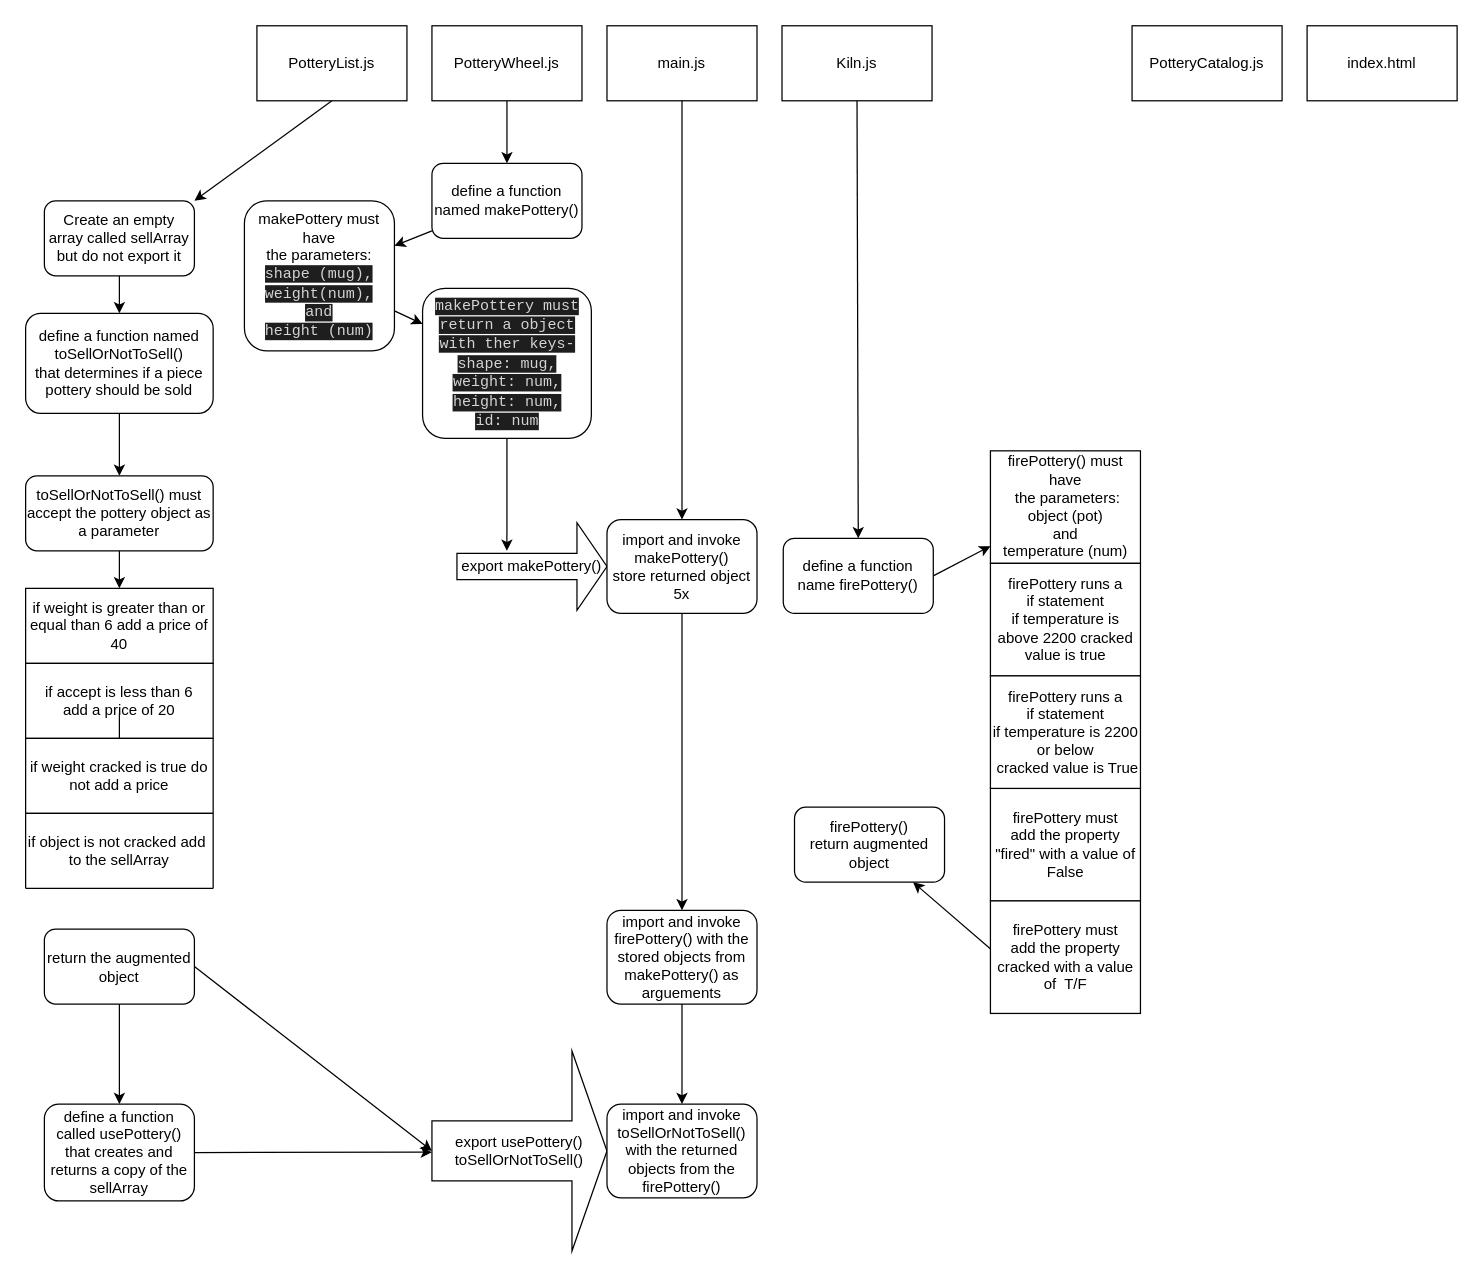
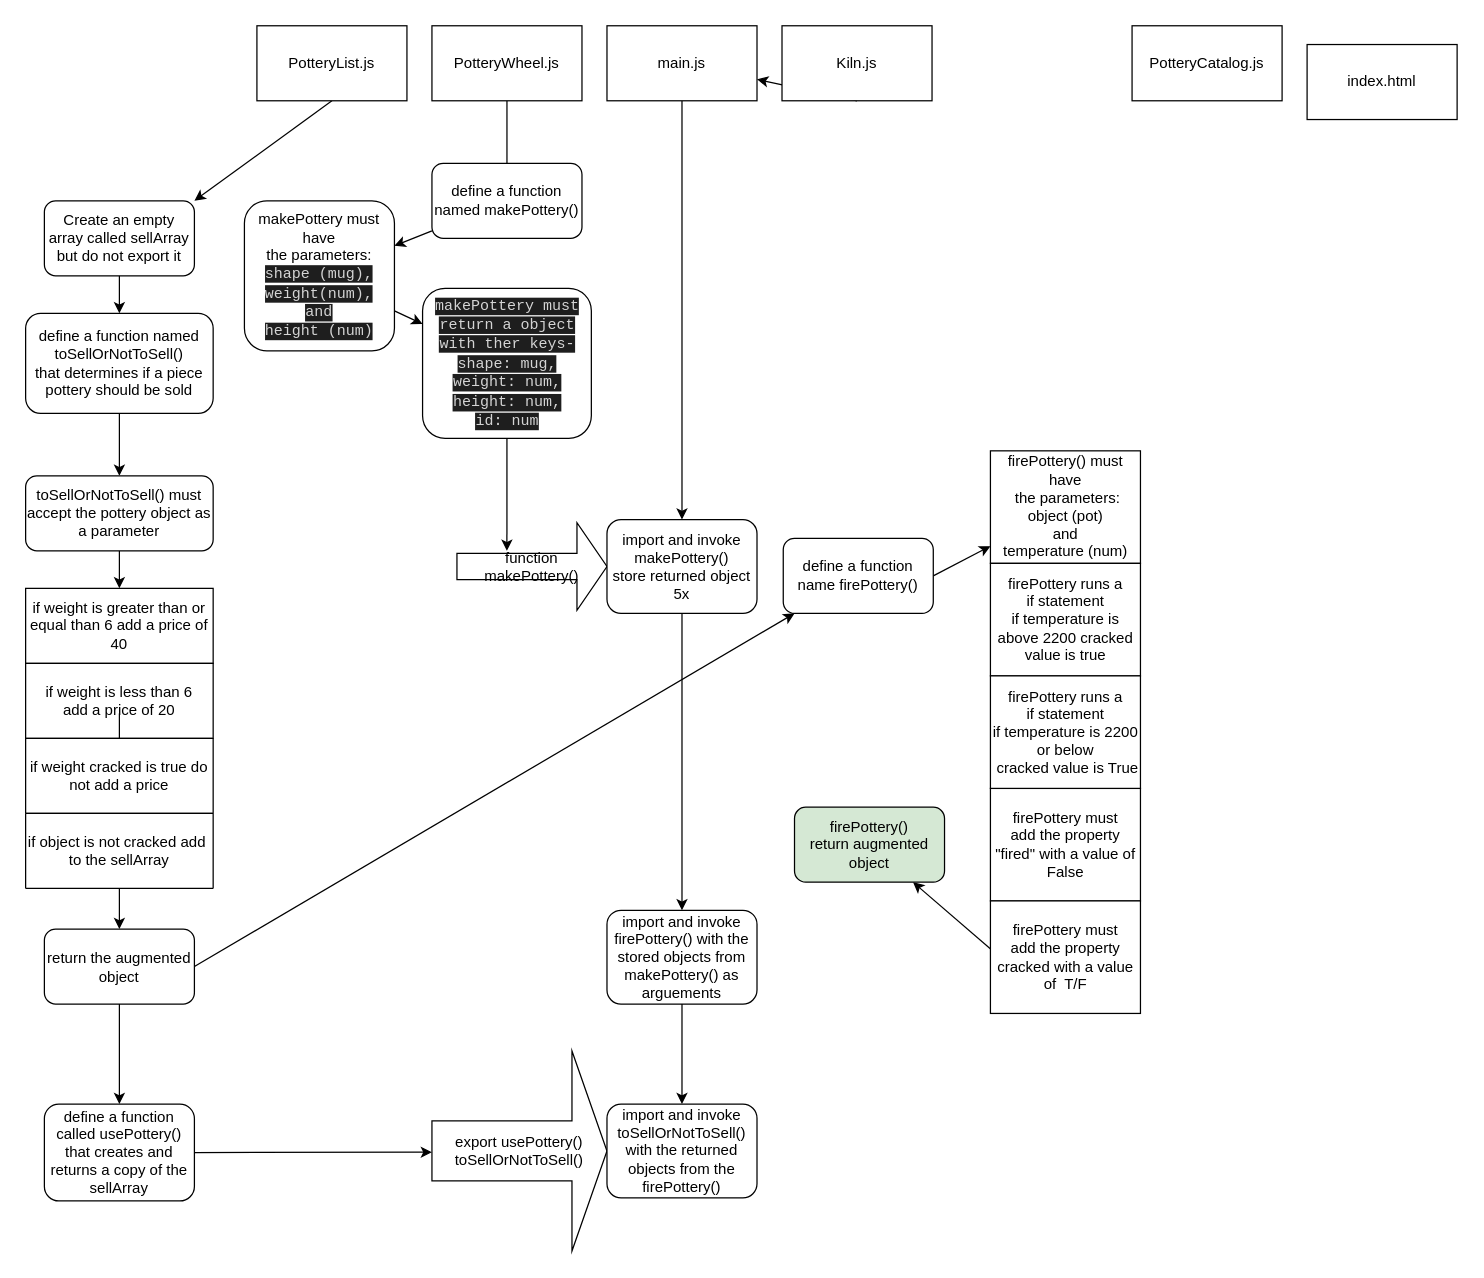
node "index.html": moved (1382, 63) -> (1382, 82)
edge "PotteryWheel.js" -> "define a function named makePottery()": arrowhead classic -> none
edge "Kiln.js" -> "define a function name firePottery()": now "Kiln.js" -> "main.js"
node "export makePottery()": label "export makePottery()" -> "function makePottery()"
node "if accept is less than 6 add a price of 20": label "if accept is less than 6 add a price of 20" -> "if weight is less than 6 add a price of 20"
node "firePottery() return augmented object": fillcolor #ffffff -> #d5e8d4
edge "if object is not cracked add to the sellArray" -> "if weight cracked is true do not add a price": now "if object is not cracked add to the sellArray" -> "return the augmented object"
edge "return the augmented object" -> "export usePottery() toSellOrNotToSell()": now "return the augmented object" -> "define a function name firePottery()"
